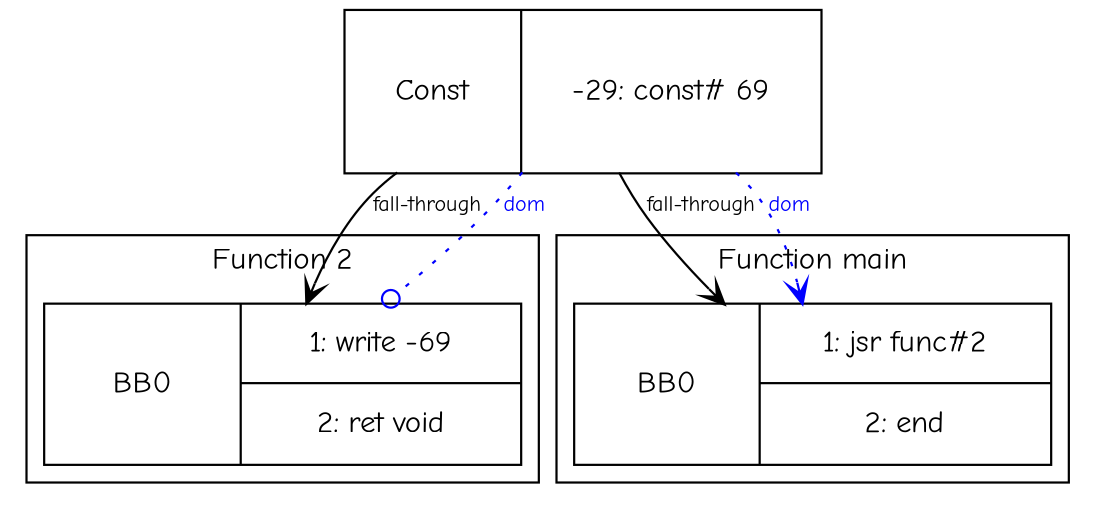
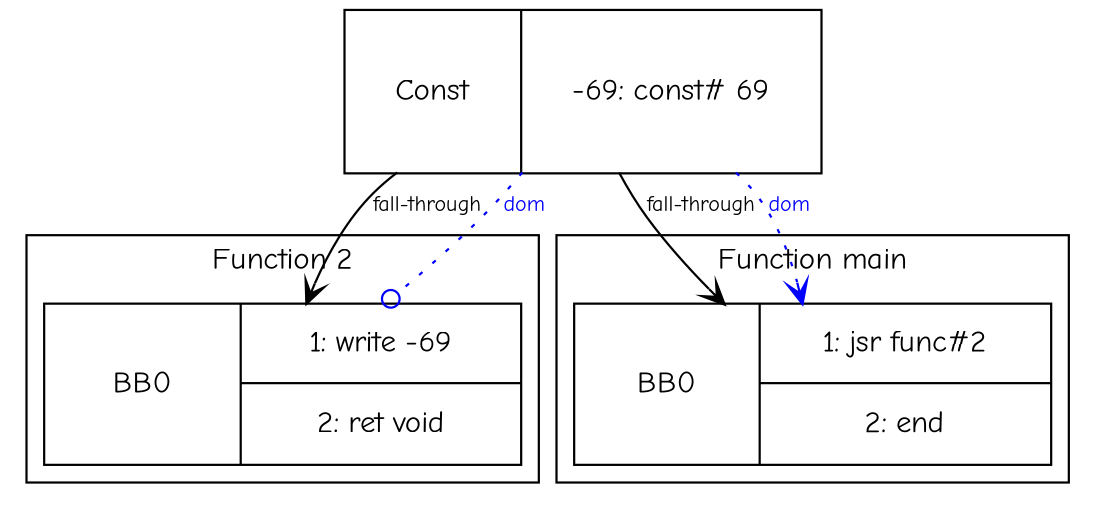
node "Const": text "-29: const# 69" -> "-69: const# 69"
